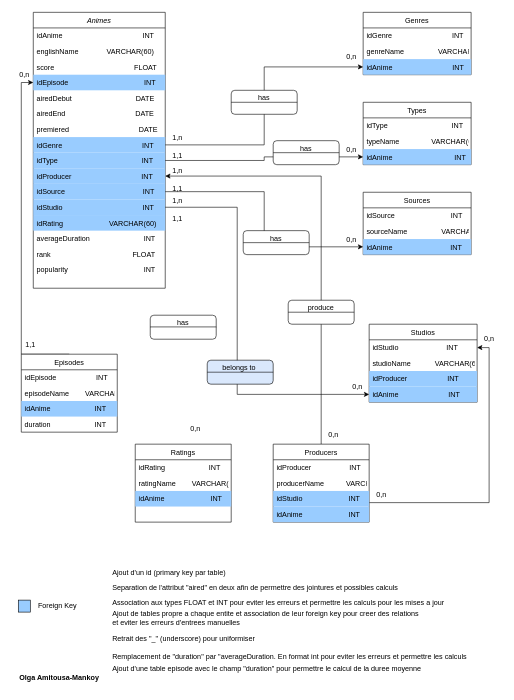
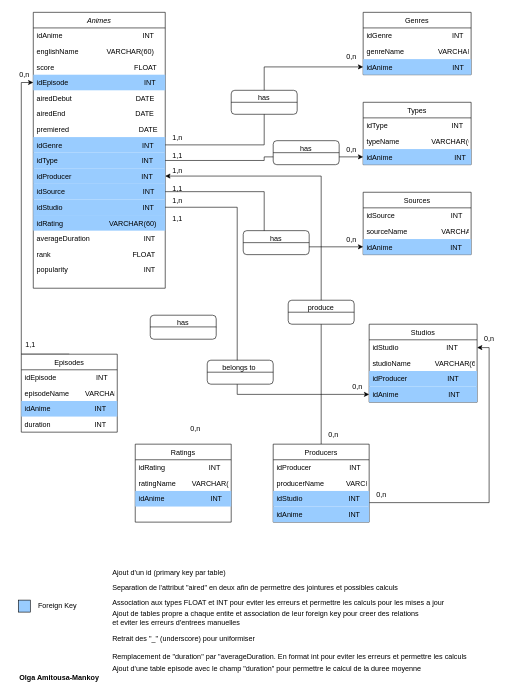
node "belongs to": fillcolor #dae8fc -> #ffffff
